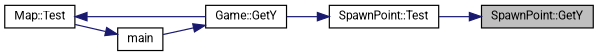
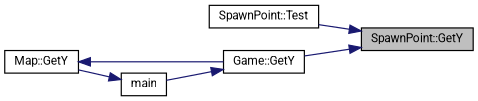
node "Map::Test": label "Map::Test" -> "Map::GetY"
edge "Game::GetY" -> "SpawnPoint::Test": now "Game::GetY" -> "SpawnPoint::GetY"
